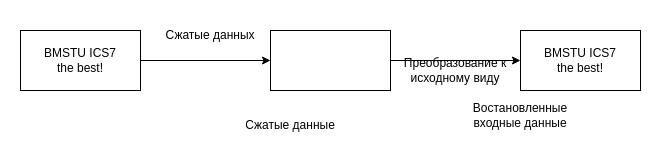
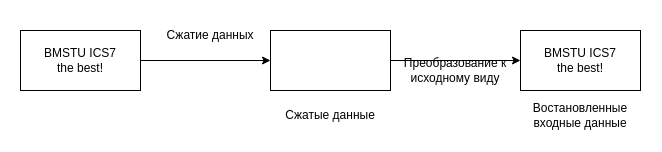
node "Сжатые данных": label "Сжатые данных" -> "Сжатие данных"
node "Востановленные входные данные": moved (521, 116) -> (581, 116)
node "Сжатые данные": moved (291, 126) -> (331, 116)
